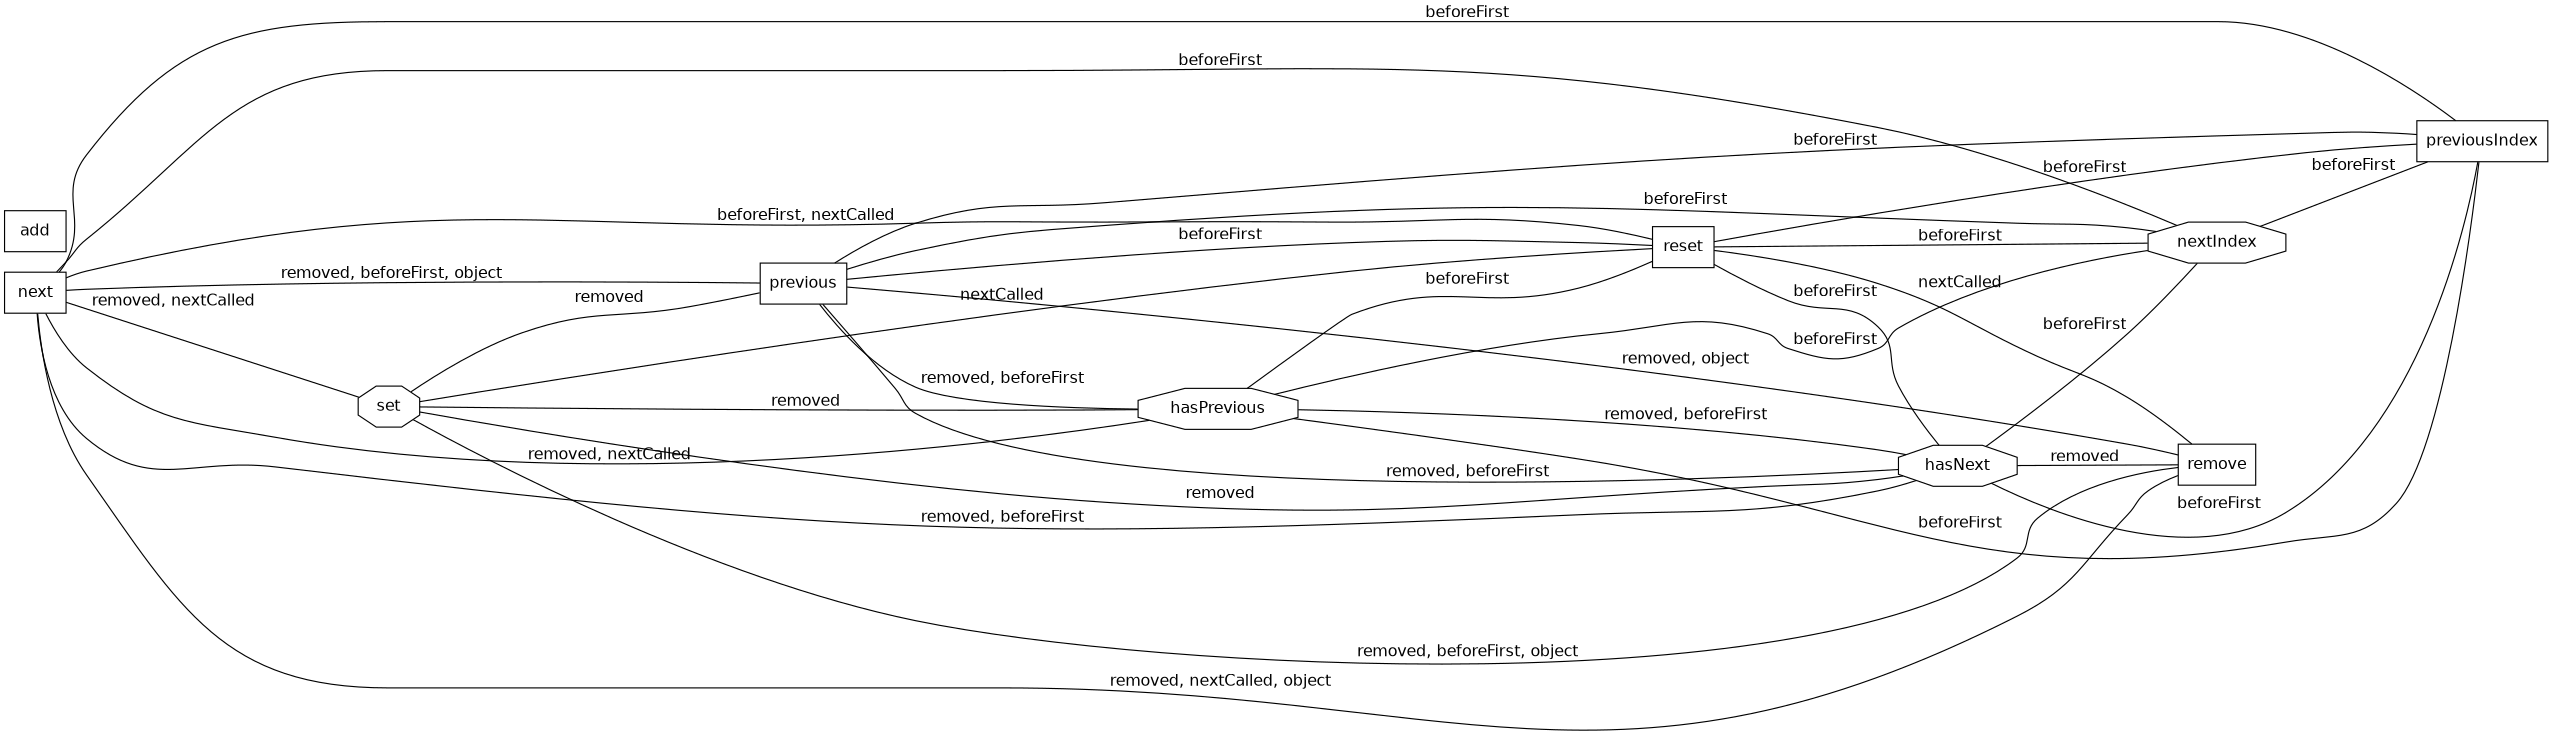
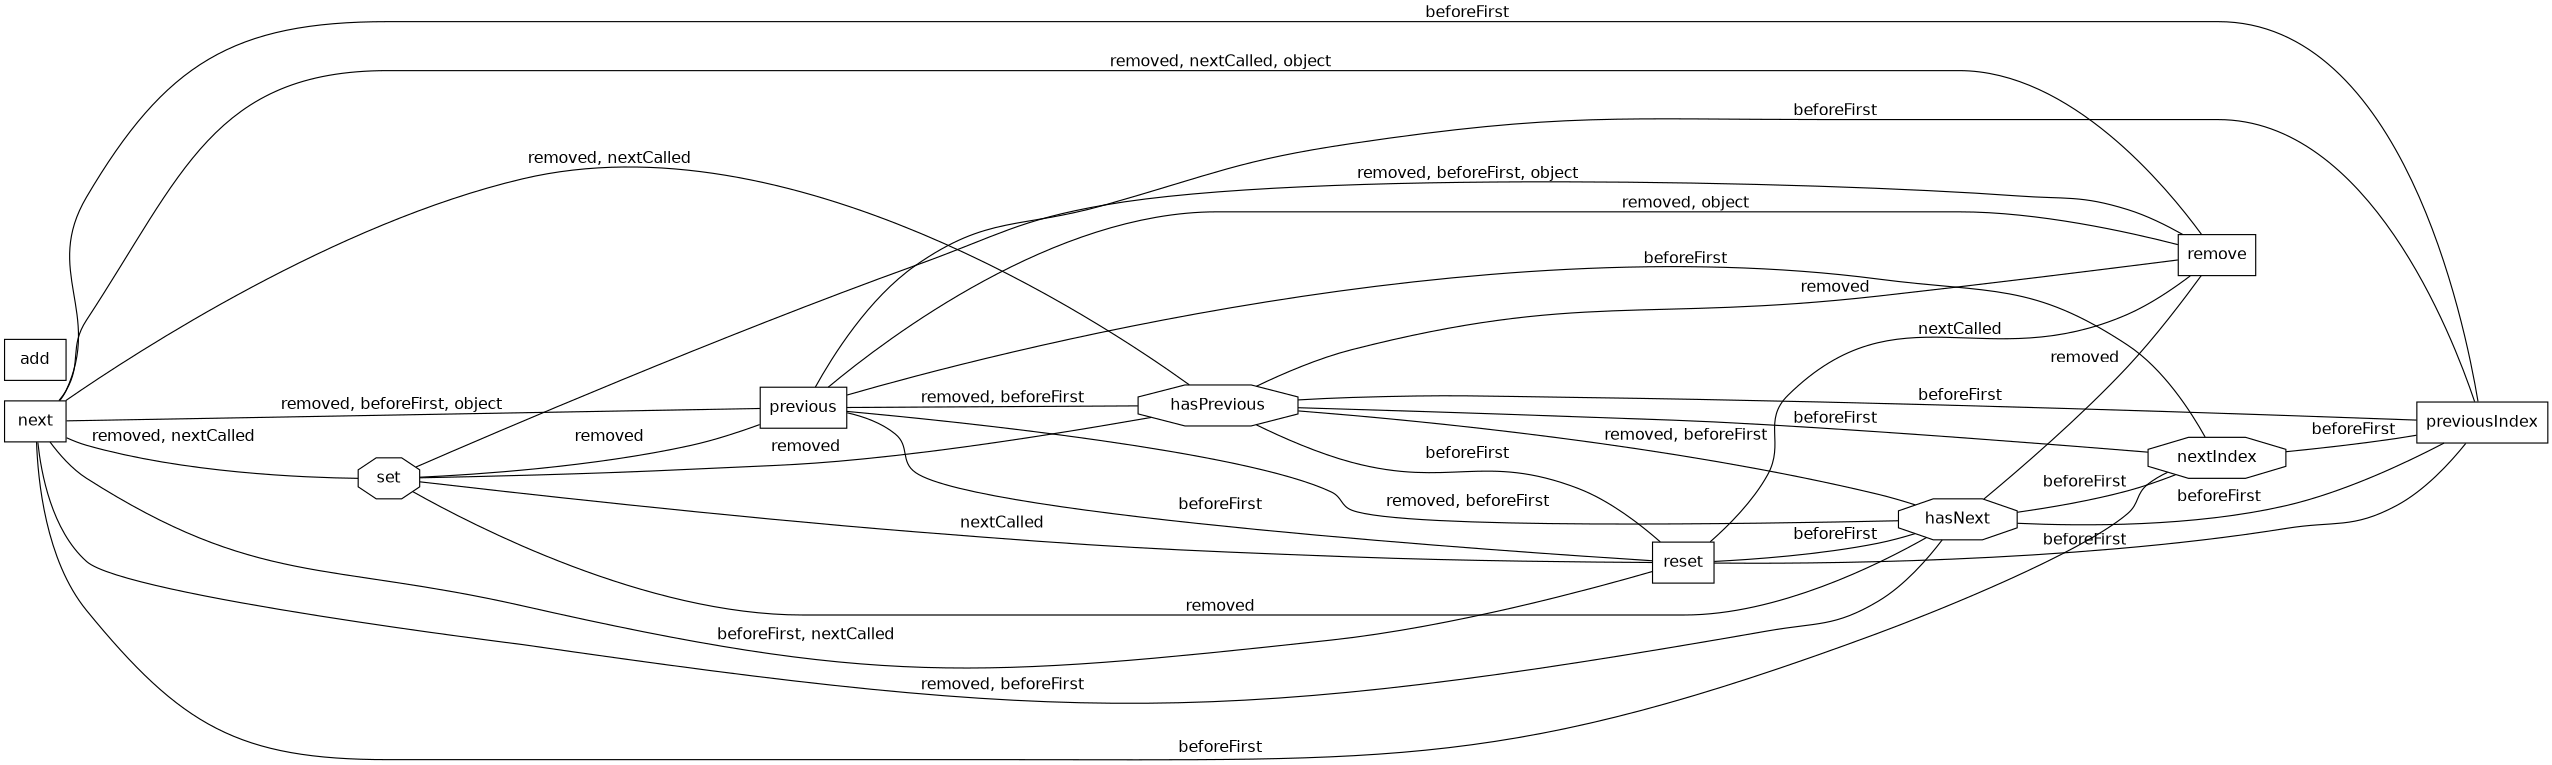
edge "nextIndex" -- "reset": removed, label "beforeFirst"
edge "remove" -- "hasPrevious": added, label "removed"
